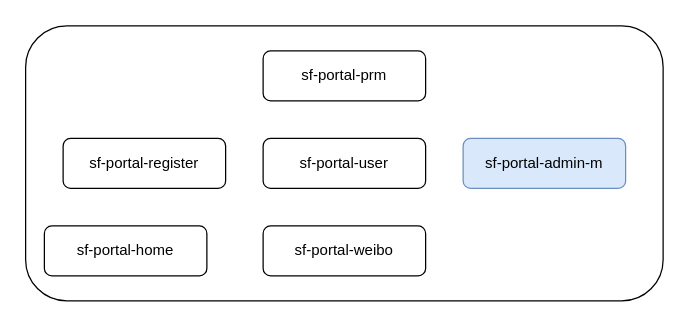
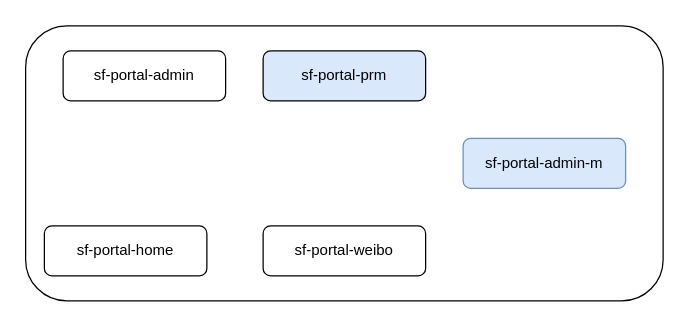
node "sf-portal-admin": added
node "sf-portal-prm": fillcolor #ffffff -> #dae8fc
node "sf-portal-register": removed
node "sf-portal-user": removed
